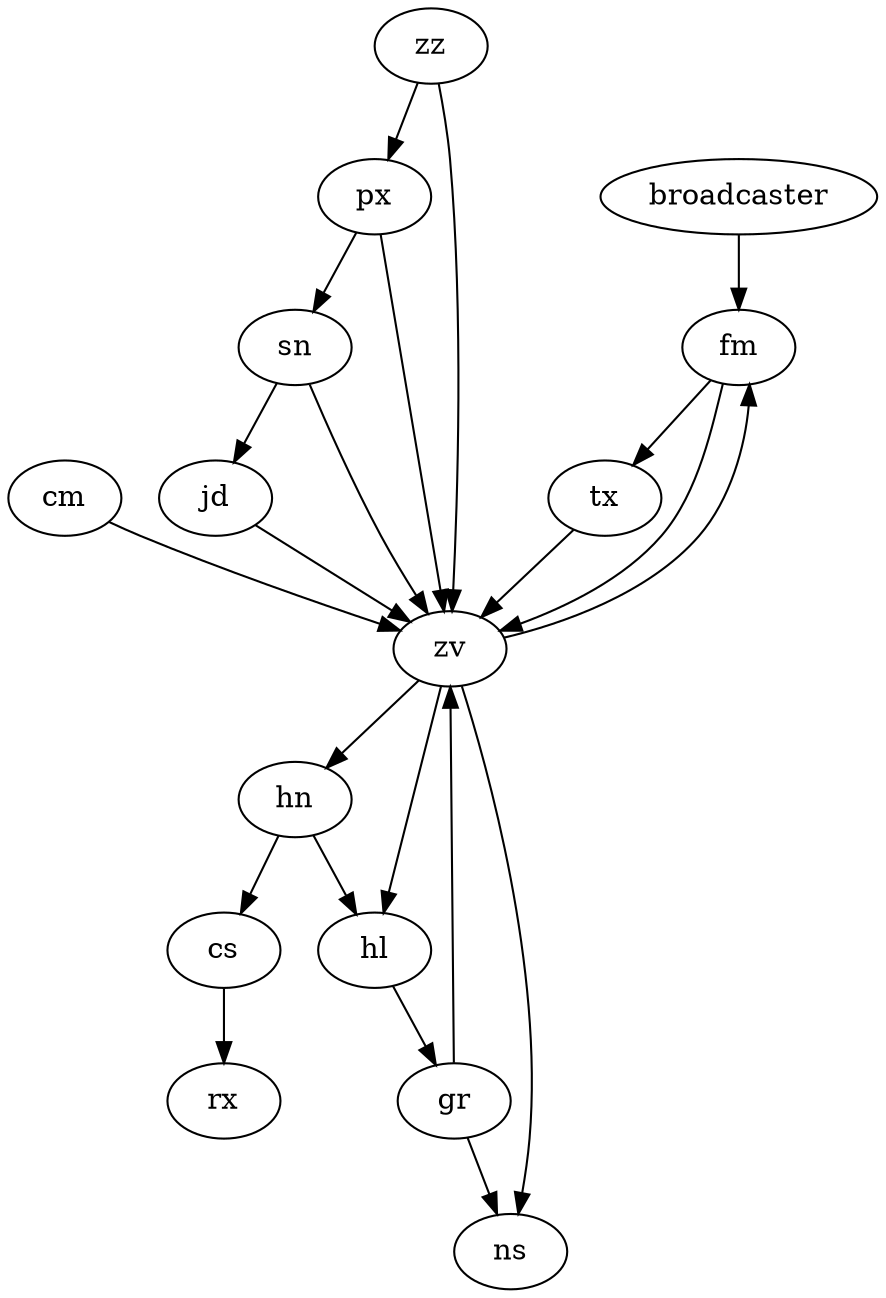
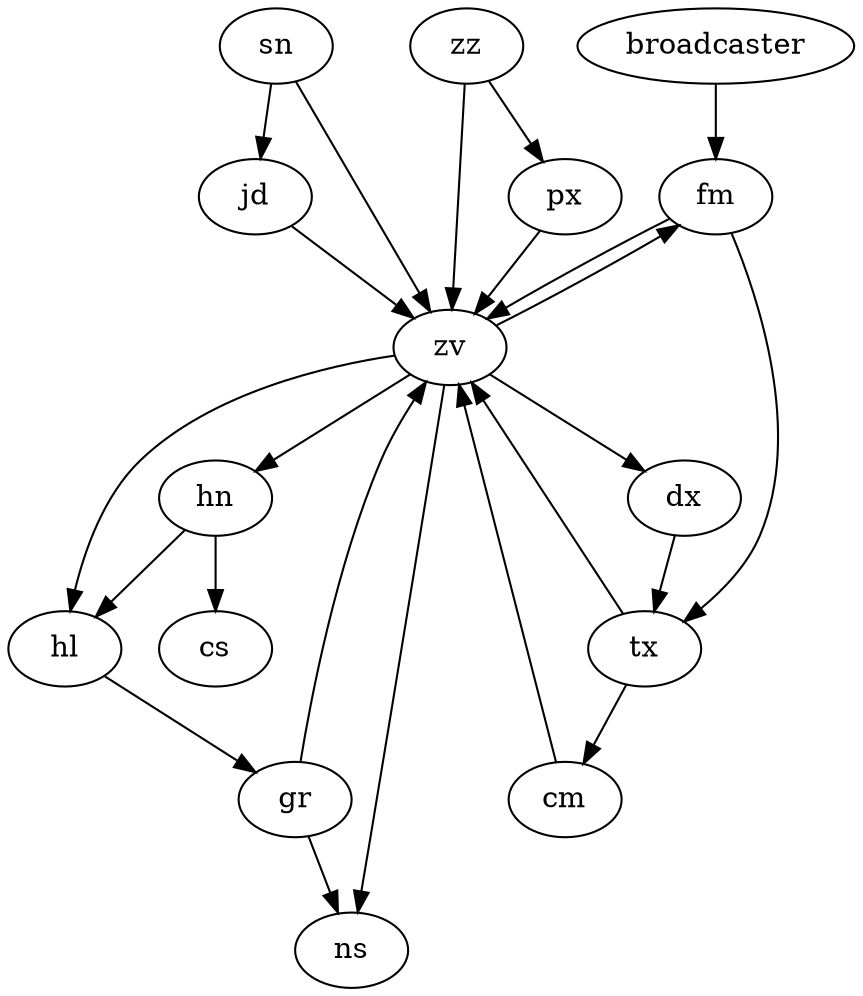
edge "px" -> "sn": removed
node "dx": added
edge "tx" -> "cm": added
node "rx": removed
